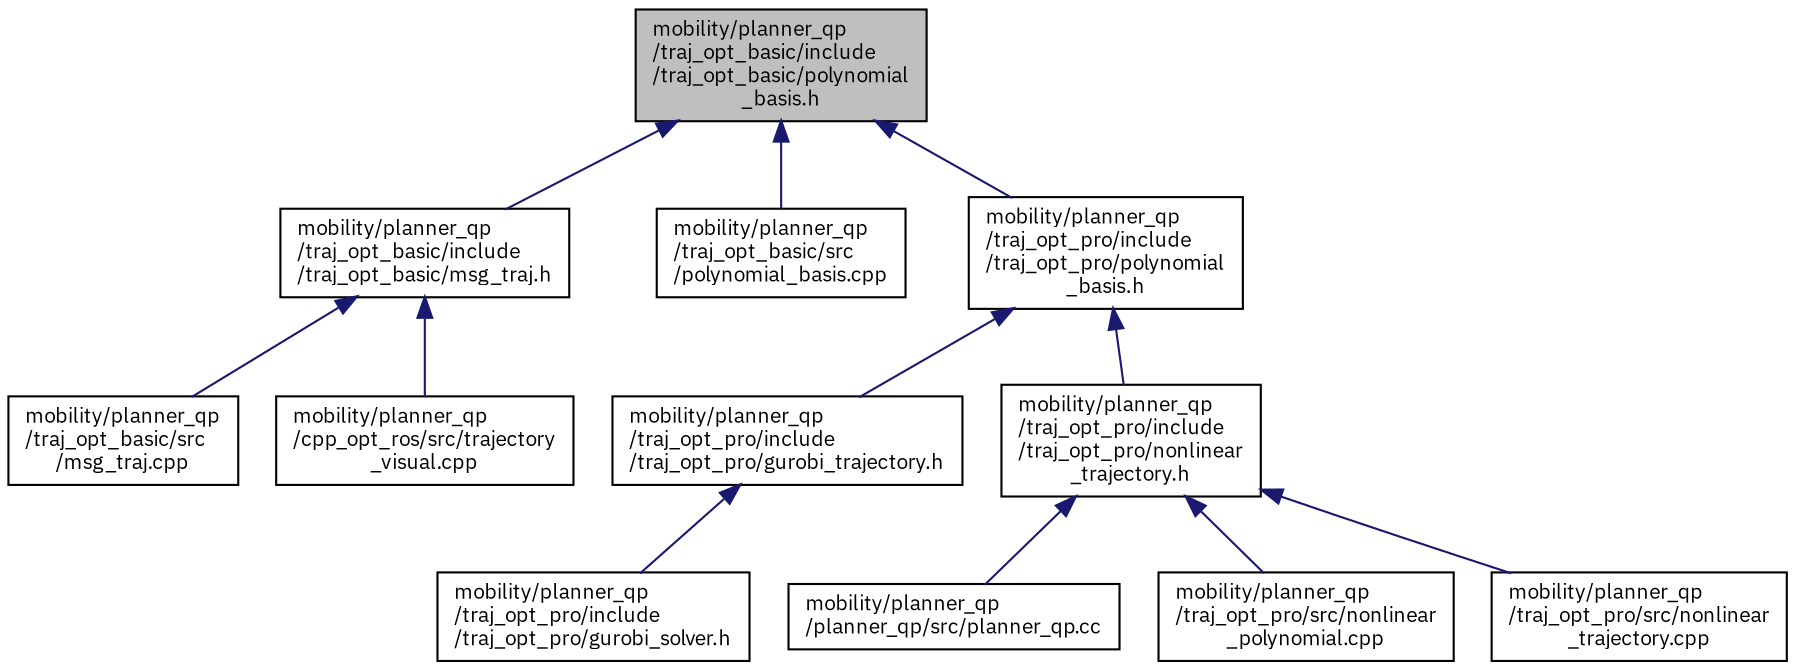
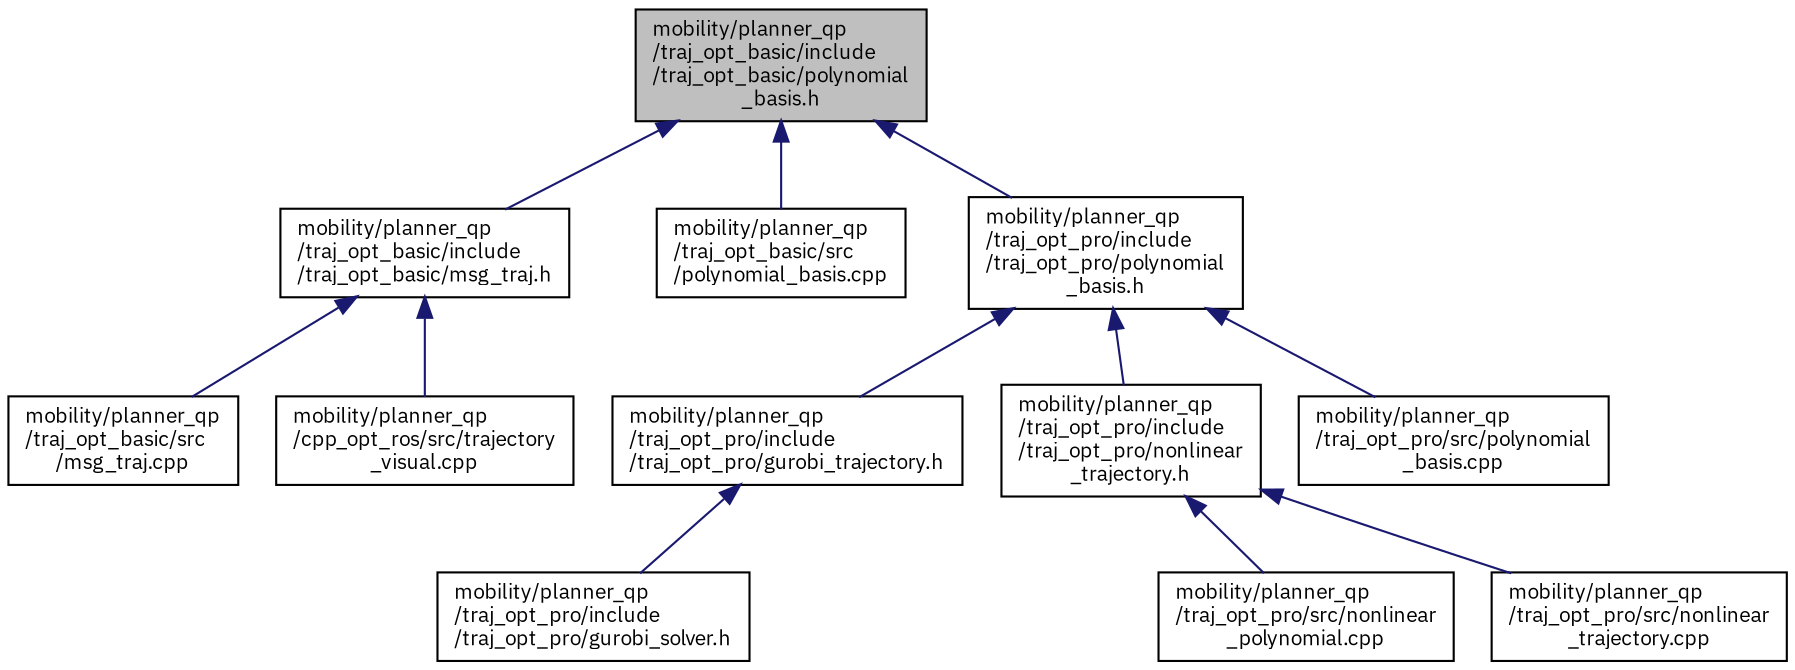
node "mobility/planner_qp /traj_opt_pro/src/polynomial _basis.cpp": added
node "mobility/planner_qp /planner_qp/src/planner_qp.cc": removed
